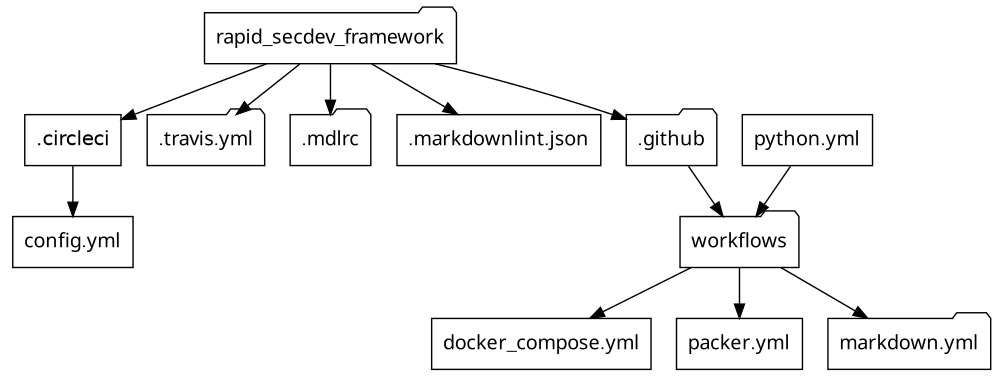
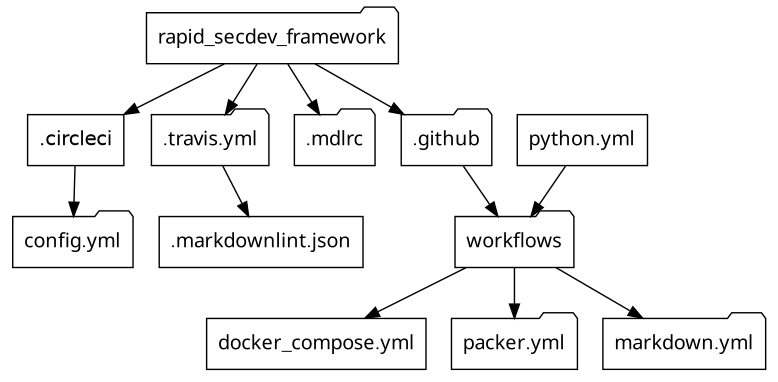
edge "rapid_secdev_framework" -> ".markdownlint.json": now ".travis.yml" -> ".markdownlint.json"
node "config.yml": shape box -> folder
node "packer.yml": shape box -> folder
